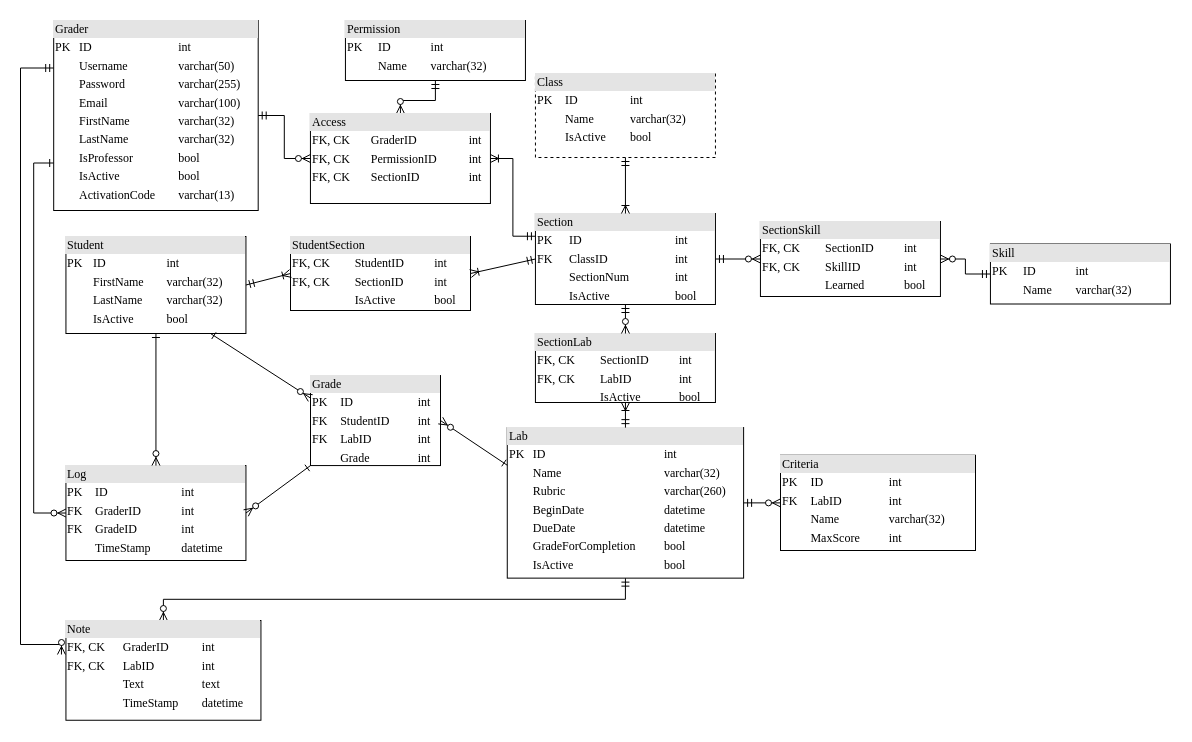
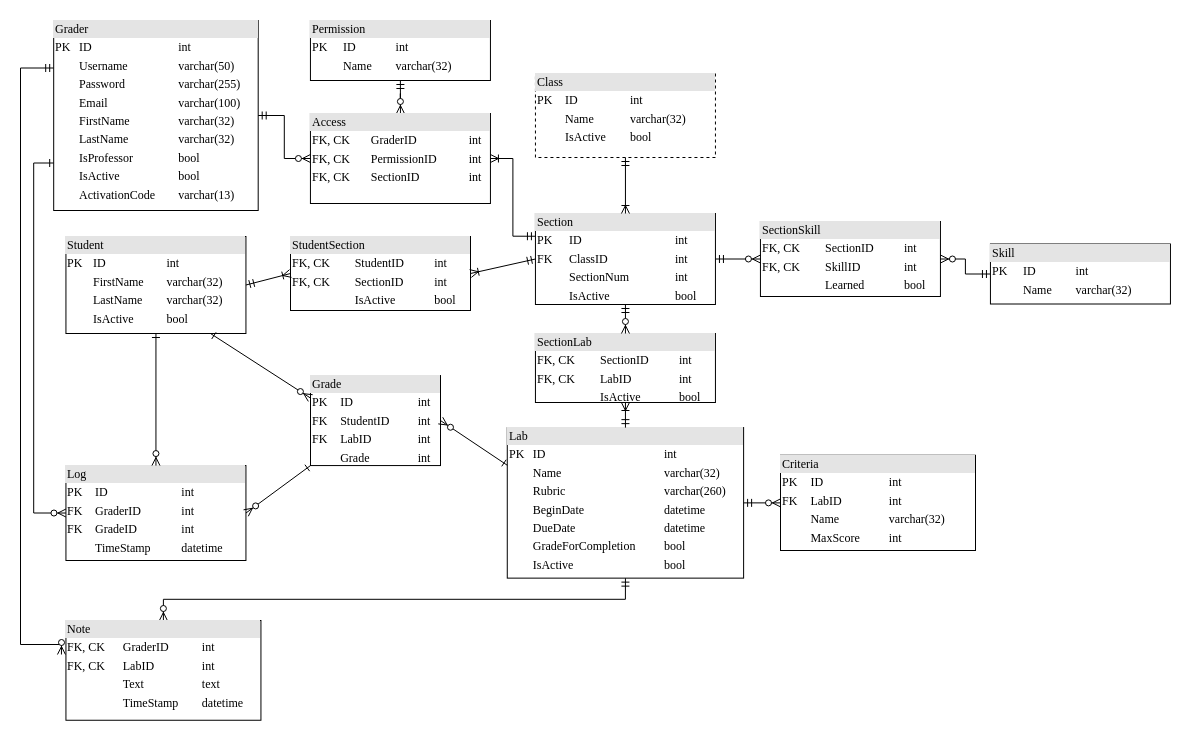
node "Permission PK ID int Name varchar(32)": moved (435, 51) -> (400, 51)
